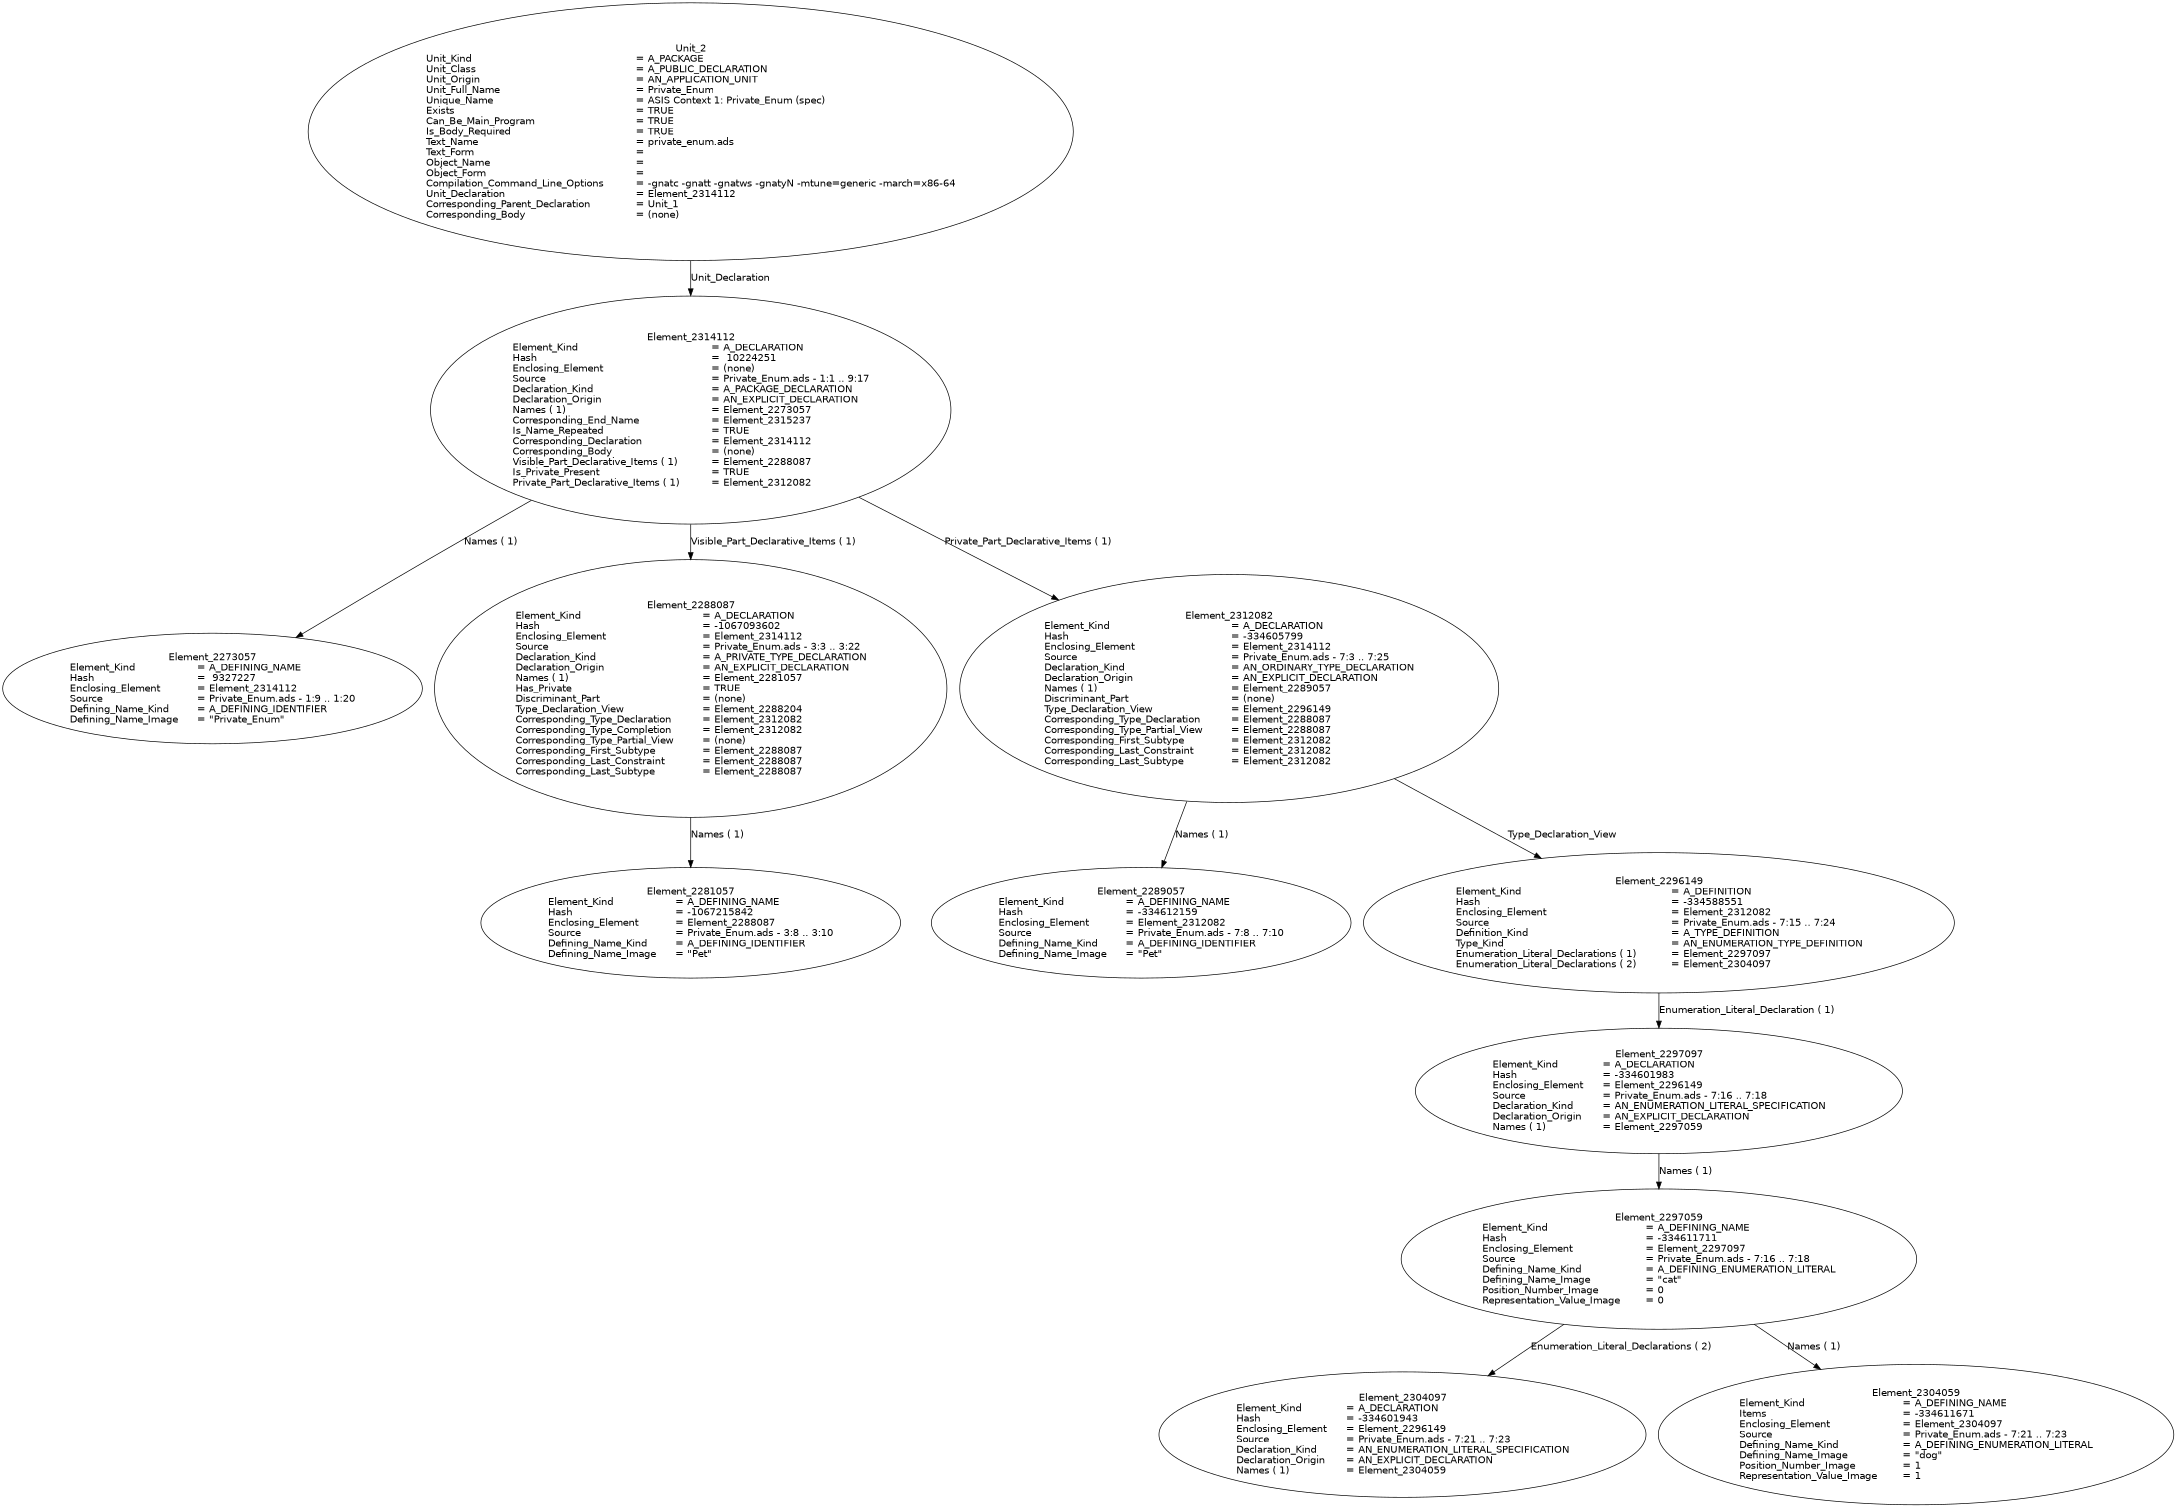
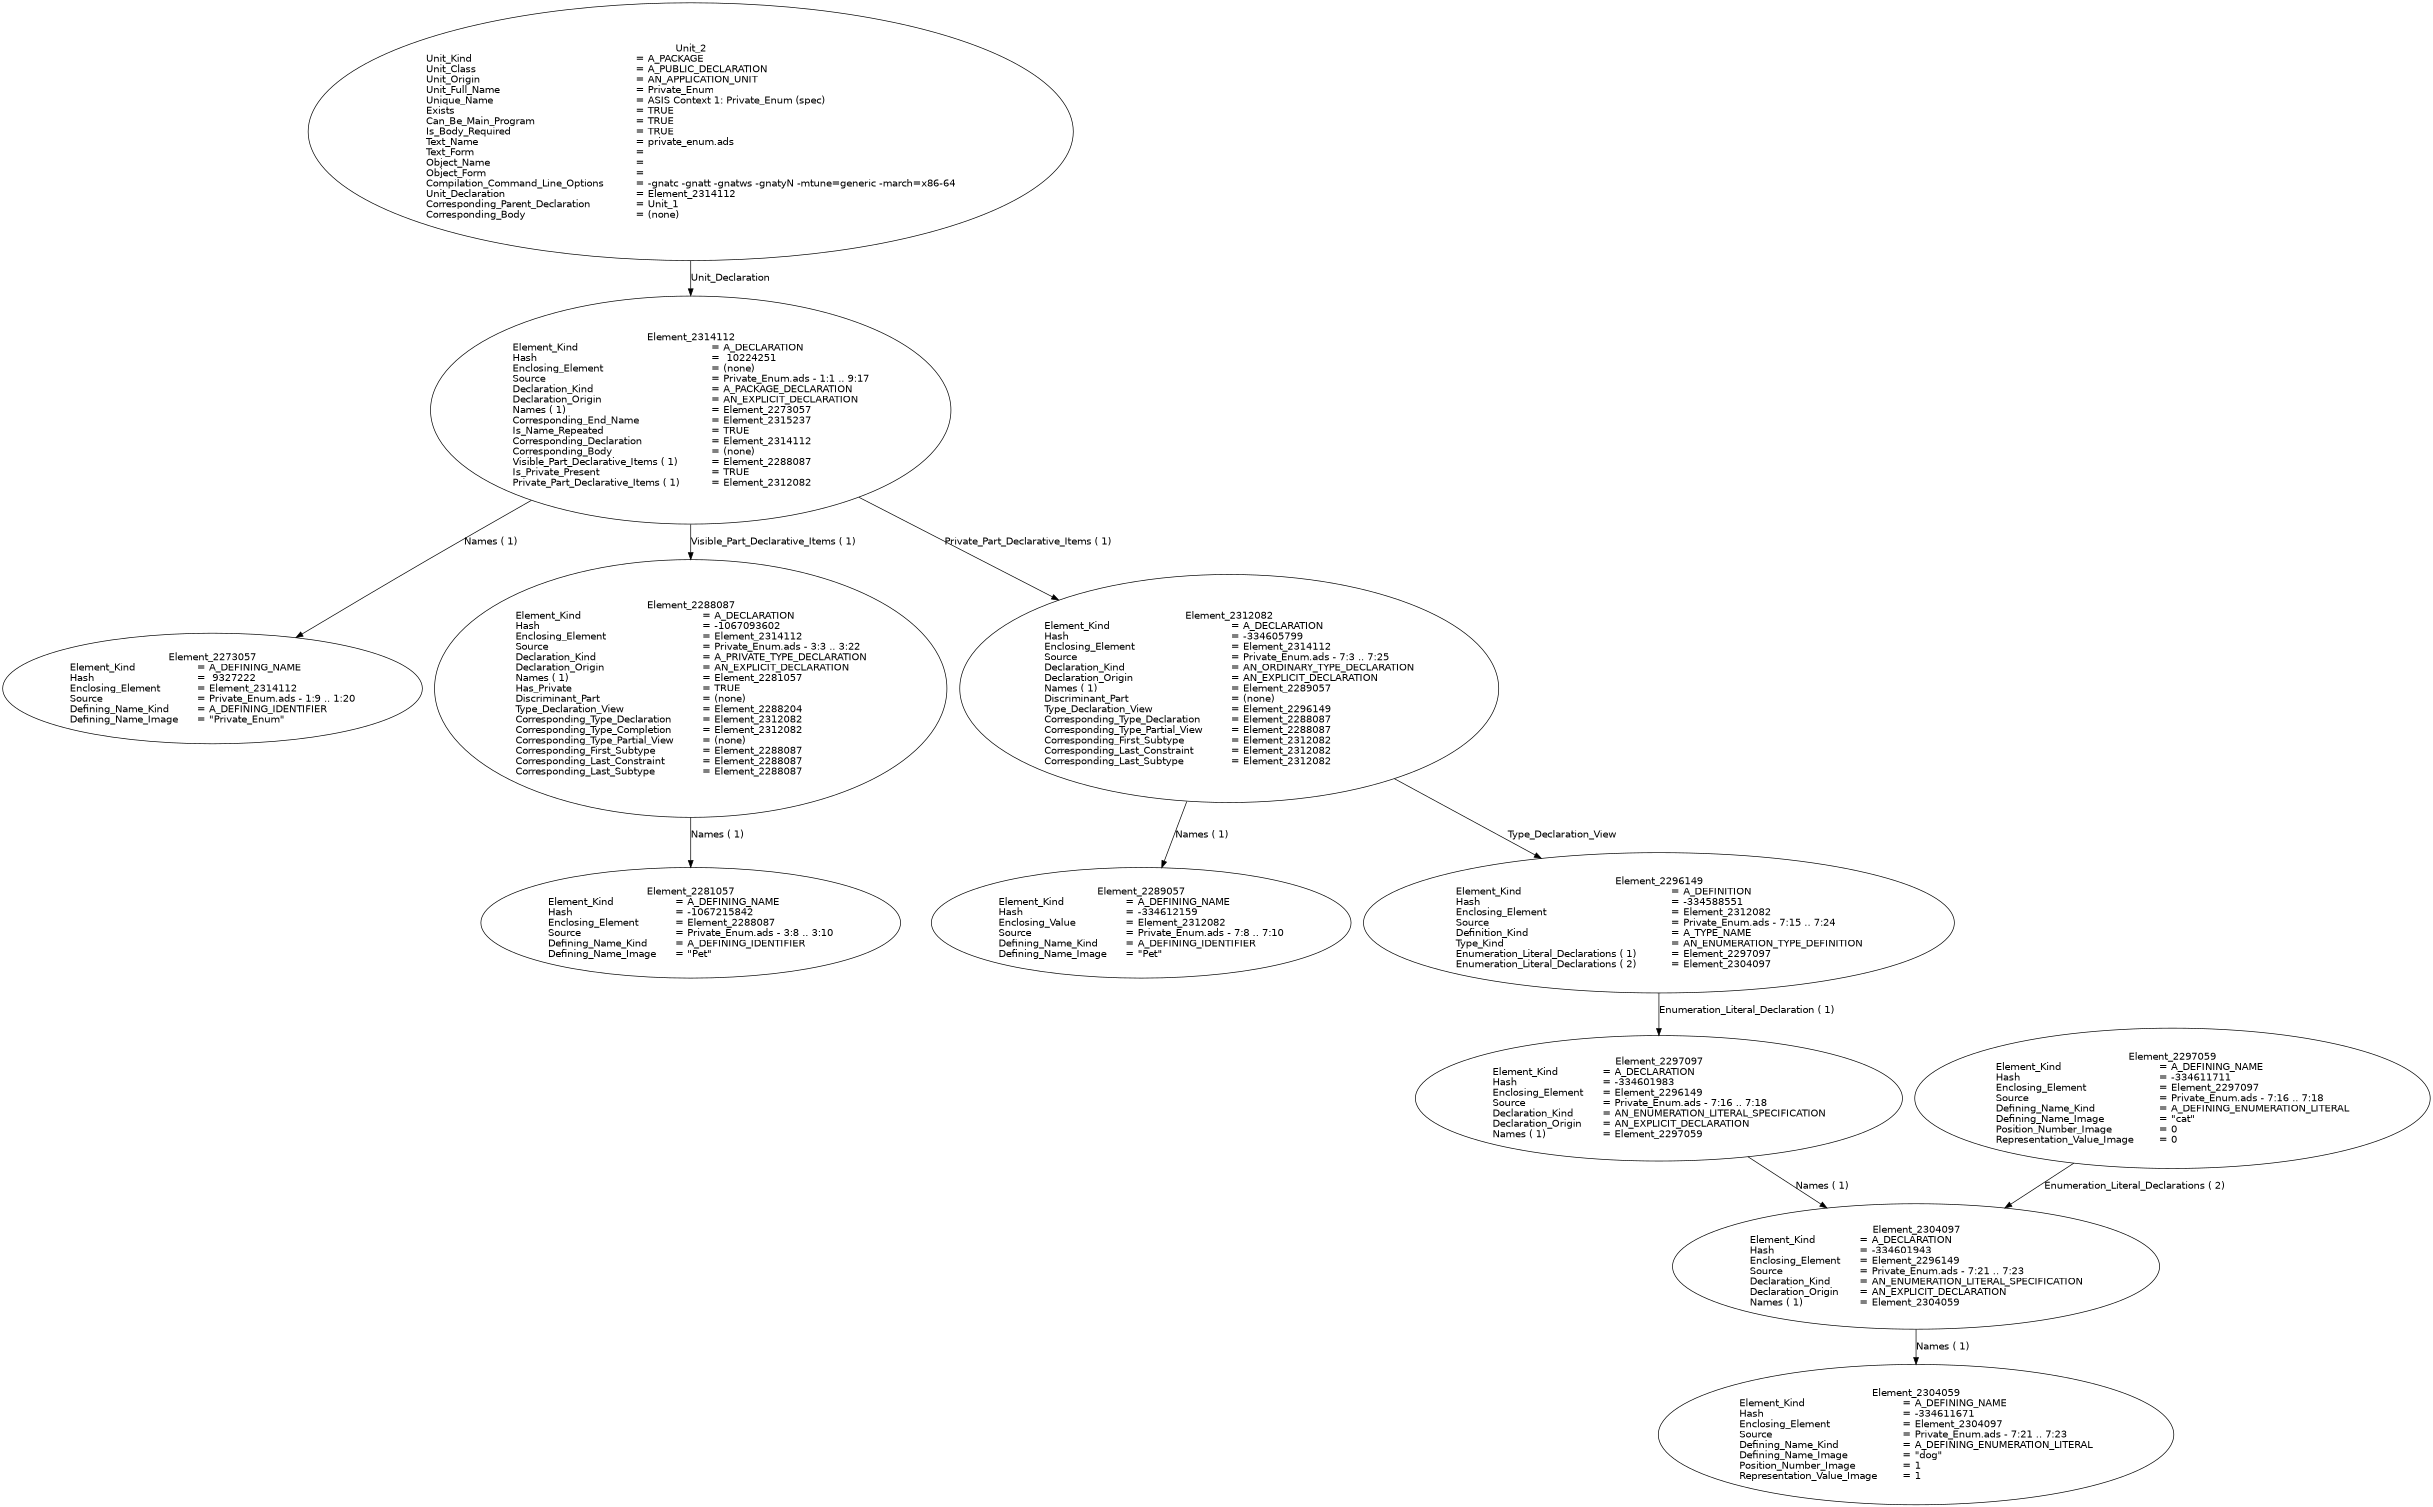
node "Element_2273057": text "9327227" -> "9327222"
node "Element_2289057": text "Enclosing_Element" -> "Enclosing_Value"
node "Element_2296149": text "A_TYPE_DEFINITION" -> "A_TYPE_NAME"
edge "Element_2297097" -> "Element_2297059": now "Element_2297097" -> "Element_2304097"
edge "Element_2297059" -> "Element_2304059": now "Element_2304097" -> "Element_2304059"
node "Element_2304059": text "Items" -> "Hash"
